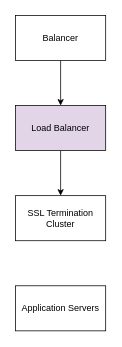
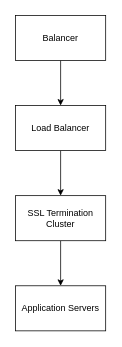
node "Load Balancer": fillcolor #e1d5e7 -> #ffffff
edge "SSL Termination Cluster" -> "Application Servers": added
